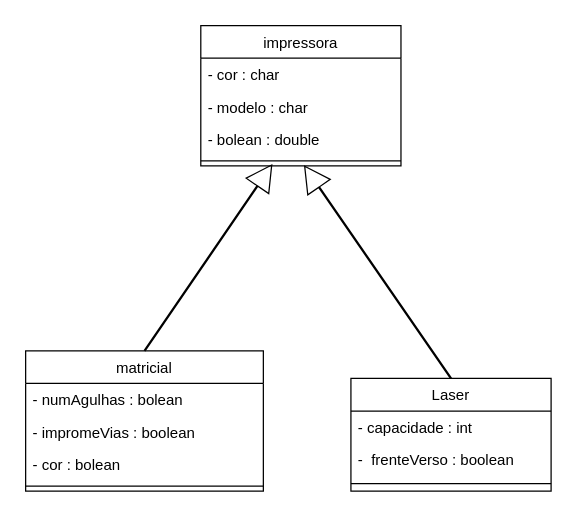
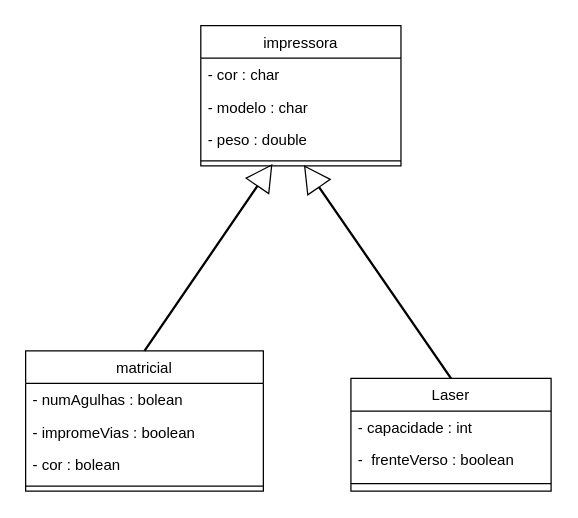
node "- bolean : double": label "- bolean : double" -> "- peso : double"
